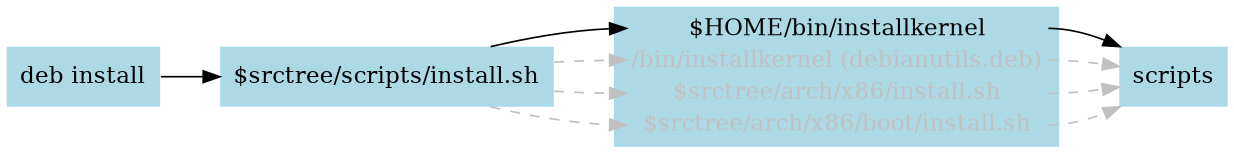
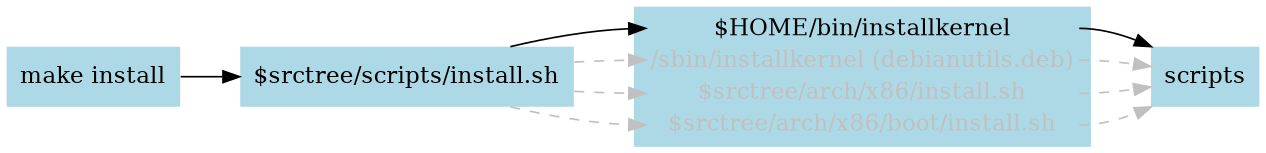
node "$HOME/bin/installkernel": text "/bin/installkernel (debianutils.deb)" -> "/sbin/installkernel (debianutils.deb)"
node "deb install": label "deb install" -> "make install"
